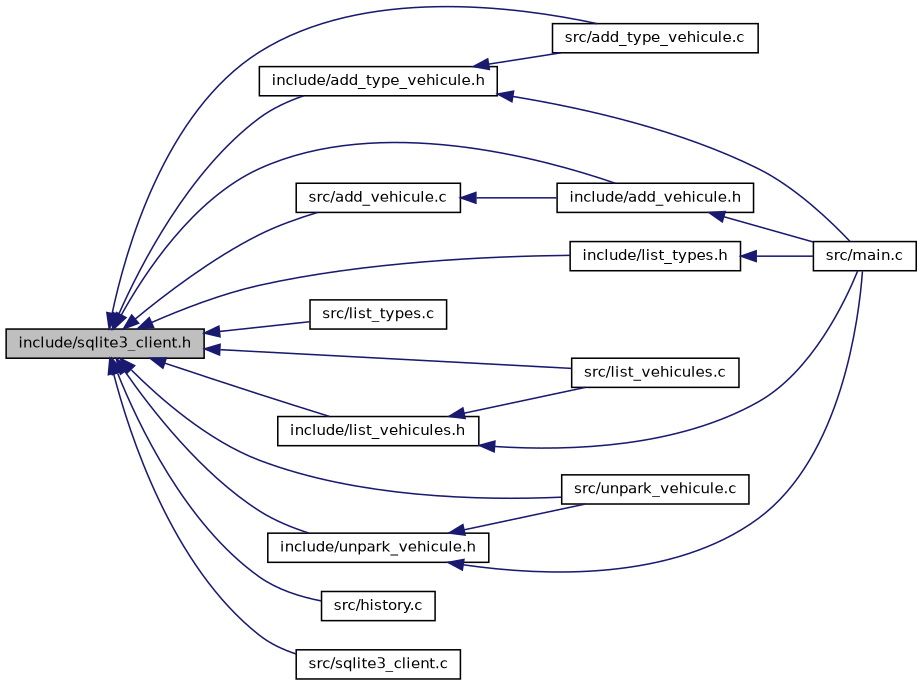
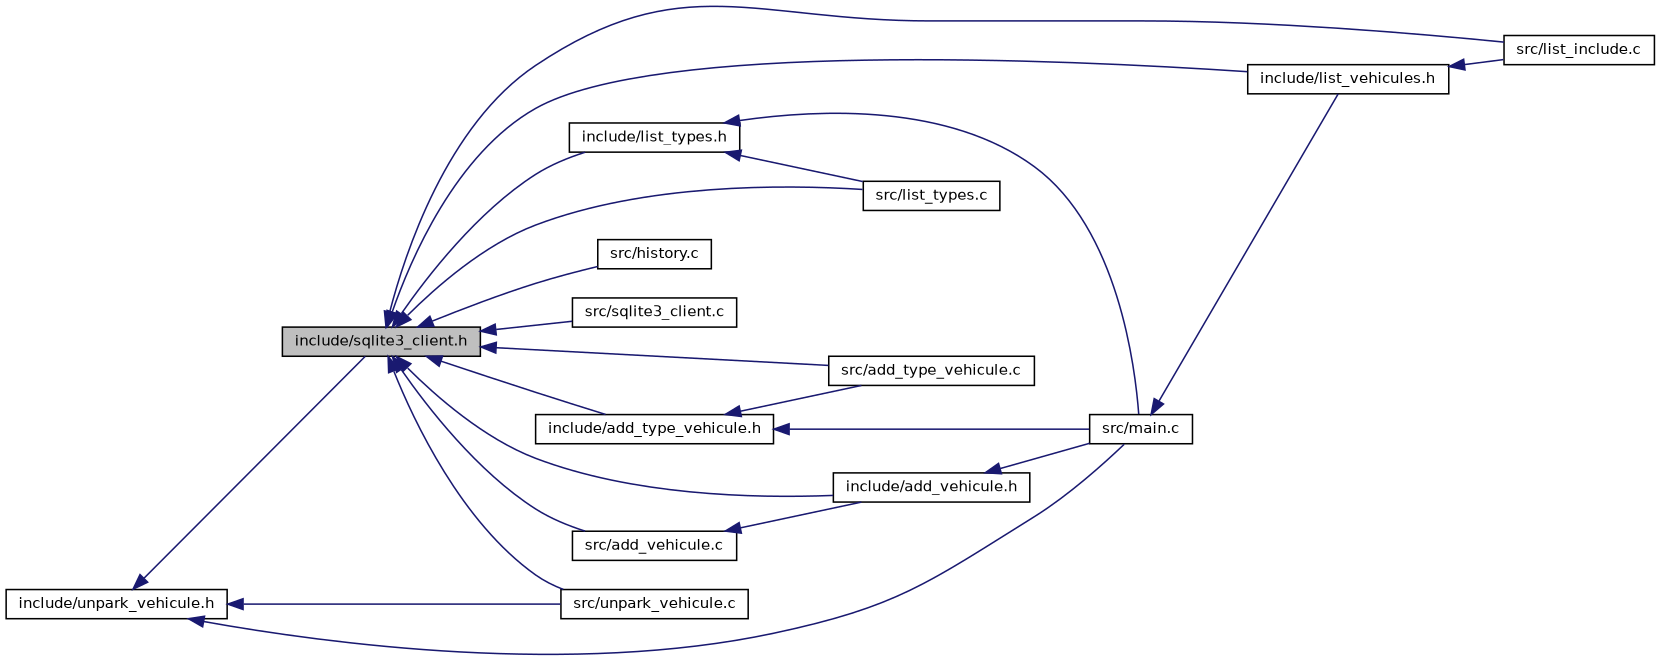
edge "src/list_types.c" -> "include/list_types.h": added
node "src/list_vehicules.c": label "src/list_vehicules.c" -> "src/list_include.c"
edge "src/main.c" -> "include/list_vehicules.h": reversed
edge "include/unpark_vehicule.h" -> "include/sqlite3_client.h": reversed
